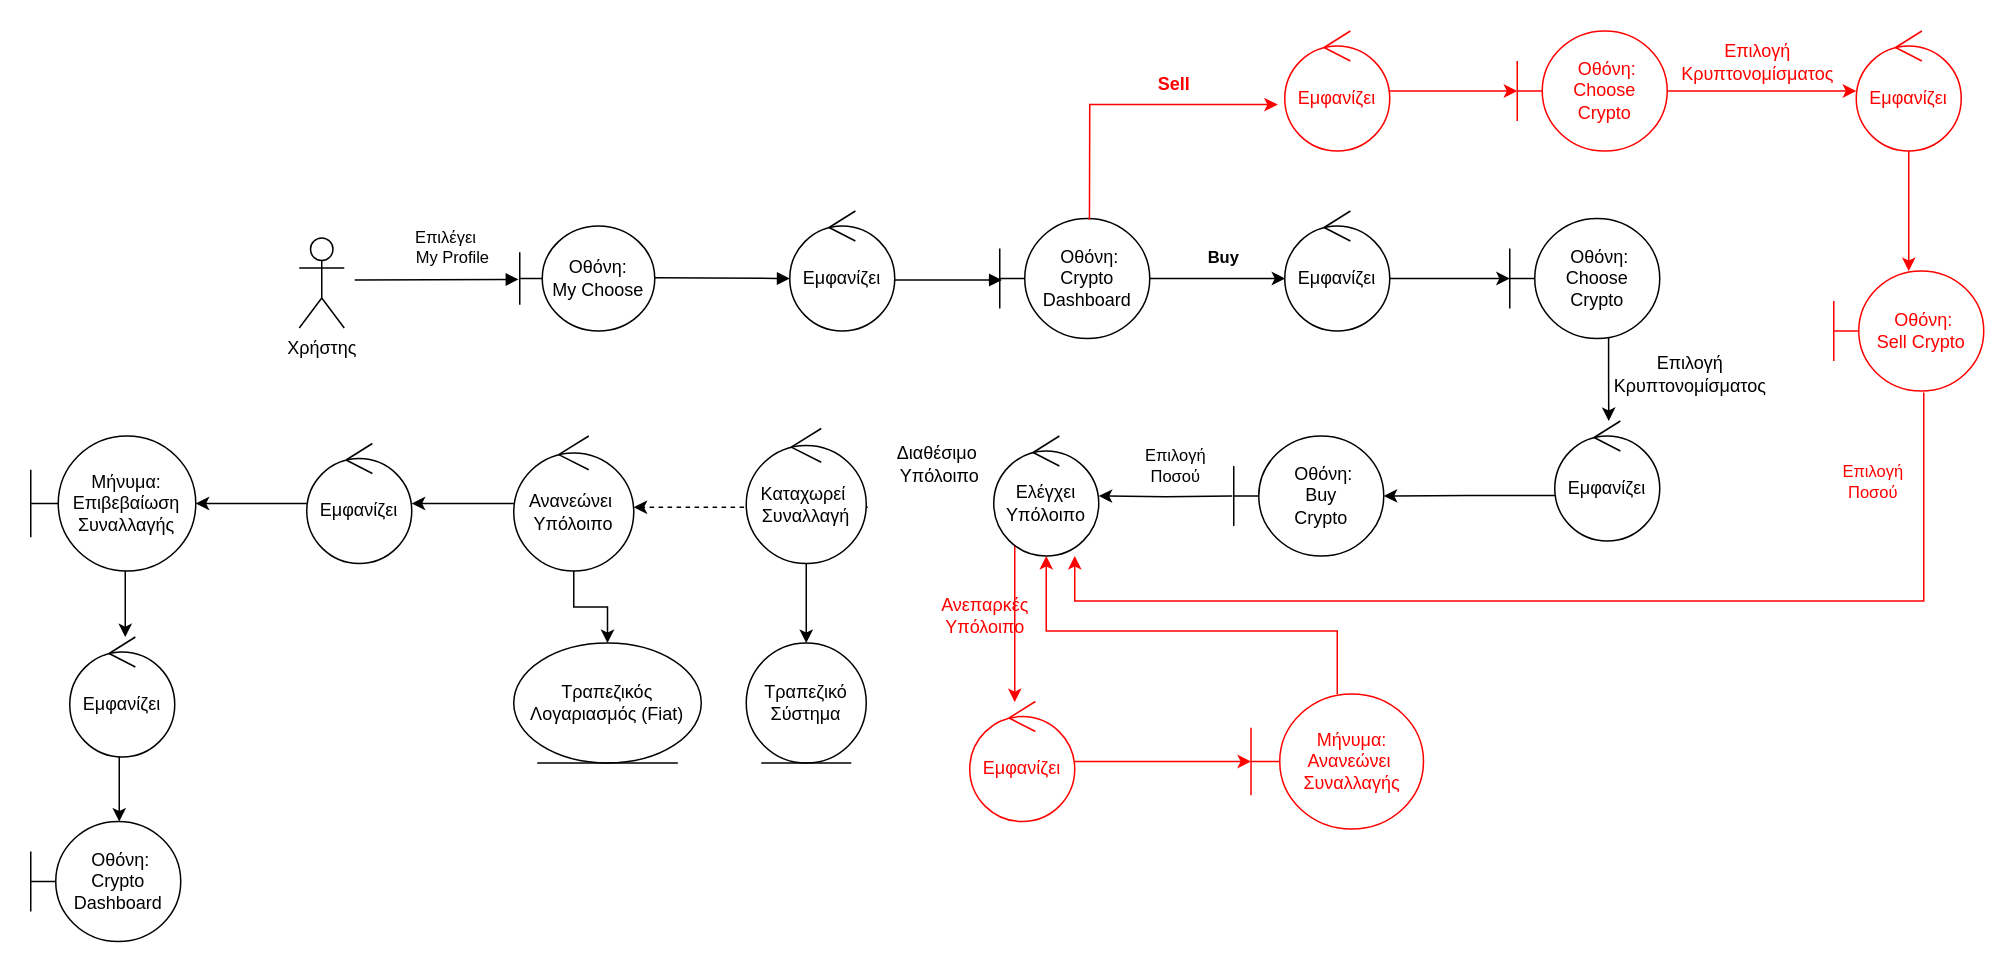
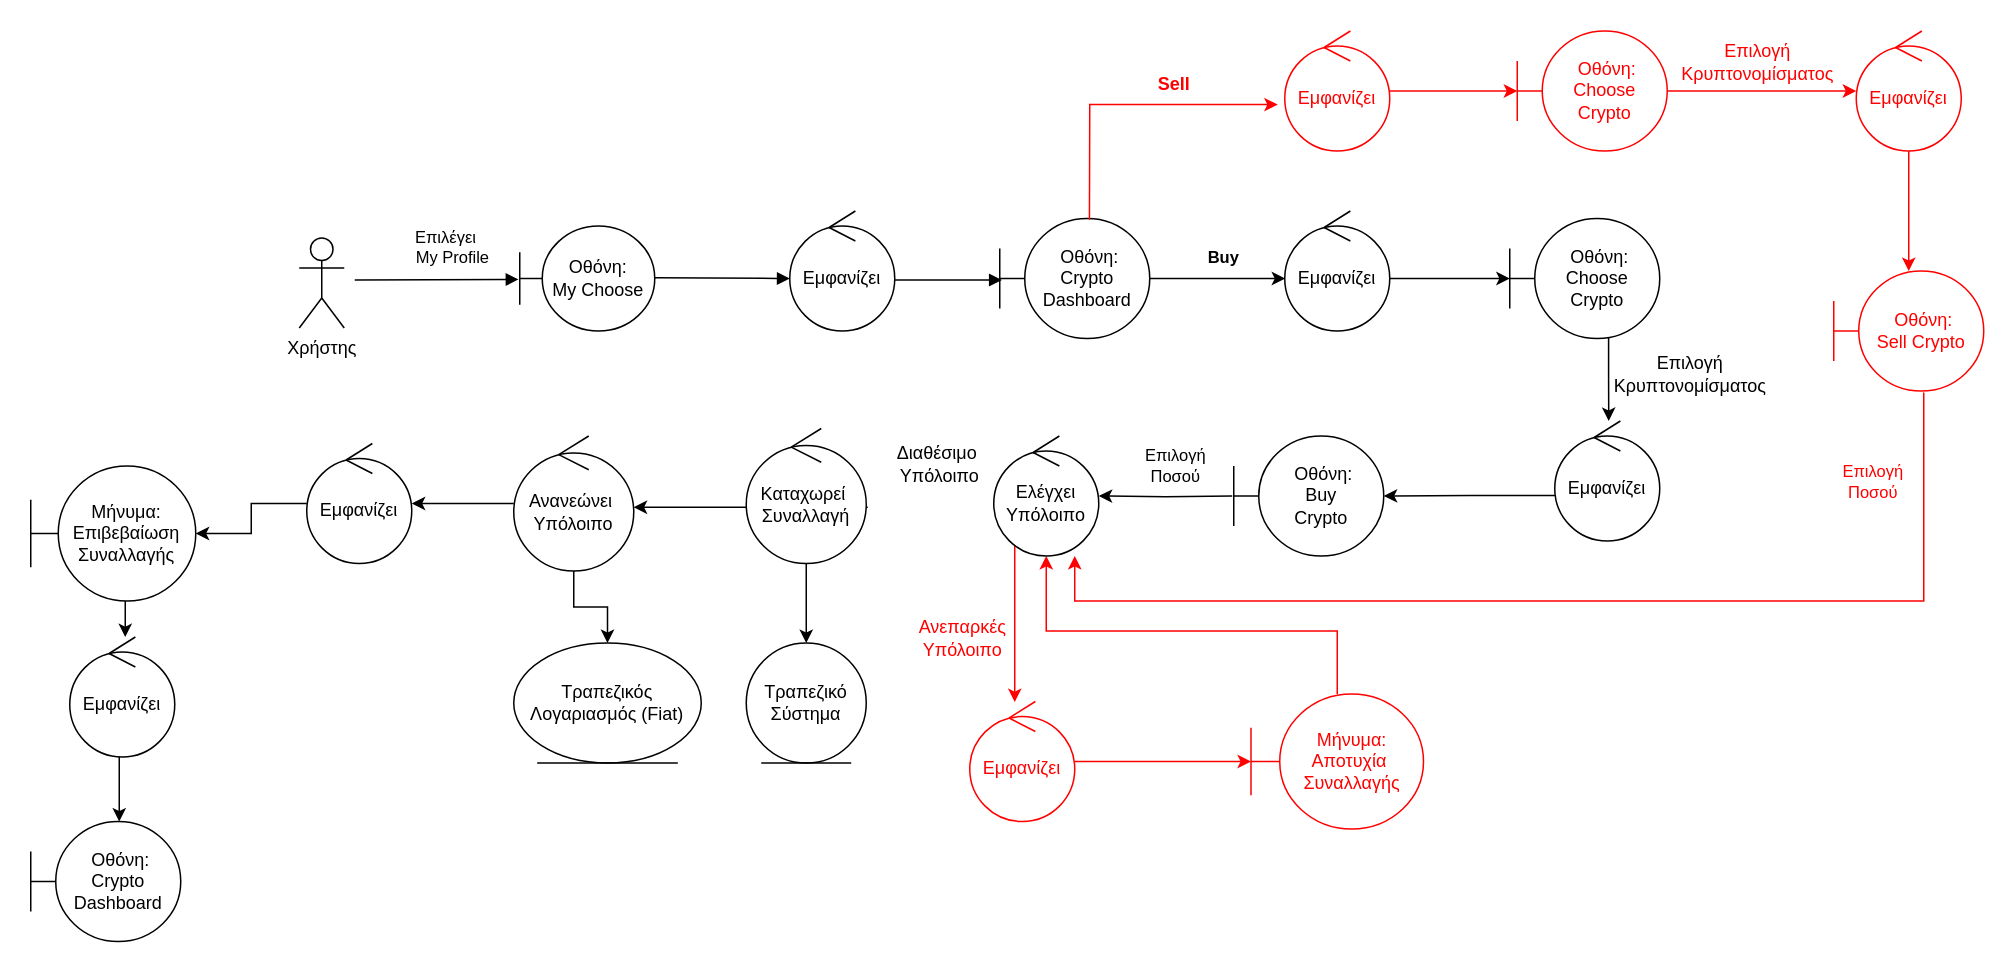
node "Μήνυμα: Επιβεβαίωση Συναλλαγής": moved (113, 503) -> (113, 533)
edge "Καταχωρεί Συναλλαγή" -> "Ανανεώνει Υπόλοιπο": style dashed -> solid
node "Ανεπαρκές Υπόλοιπο": moved (985, 616) -> (962, 638)
node "Μήνυμα: Ανανεώνει Συναλλαγής": label "Μήνυμα: Ανανεώνει Συναλλαγής" -> "Μήνυμα: Αποτυχία Συναλλαγής"
